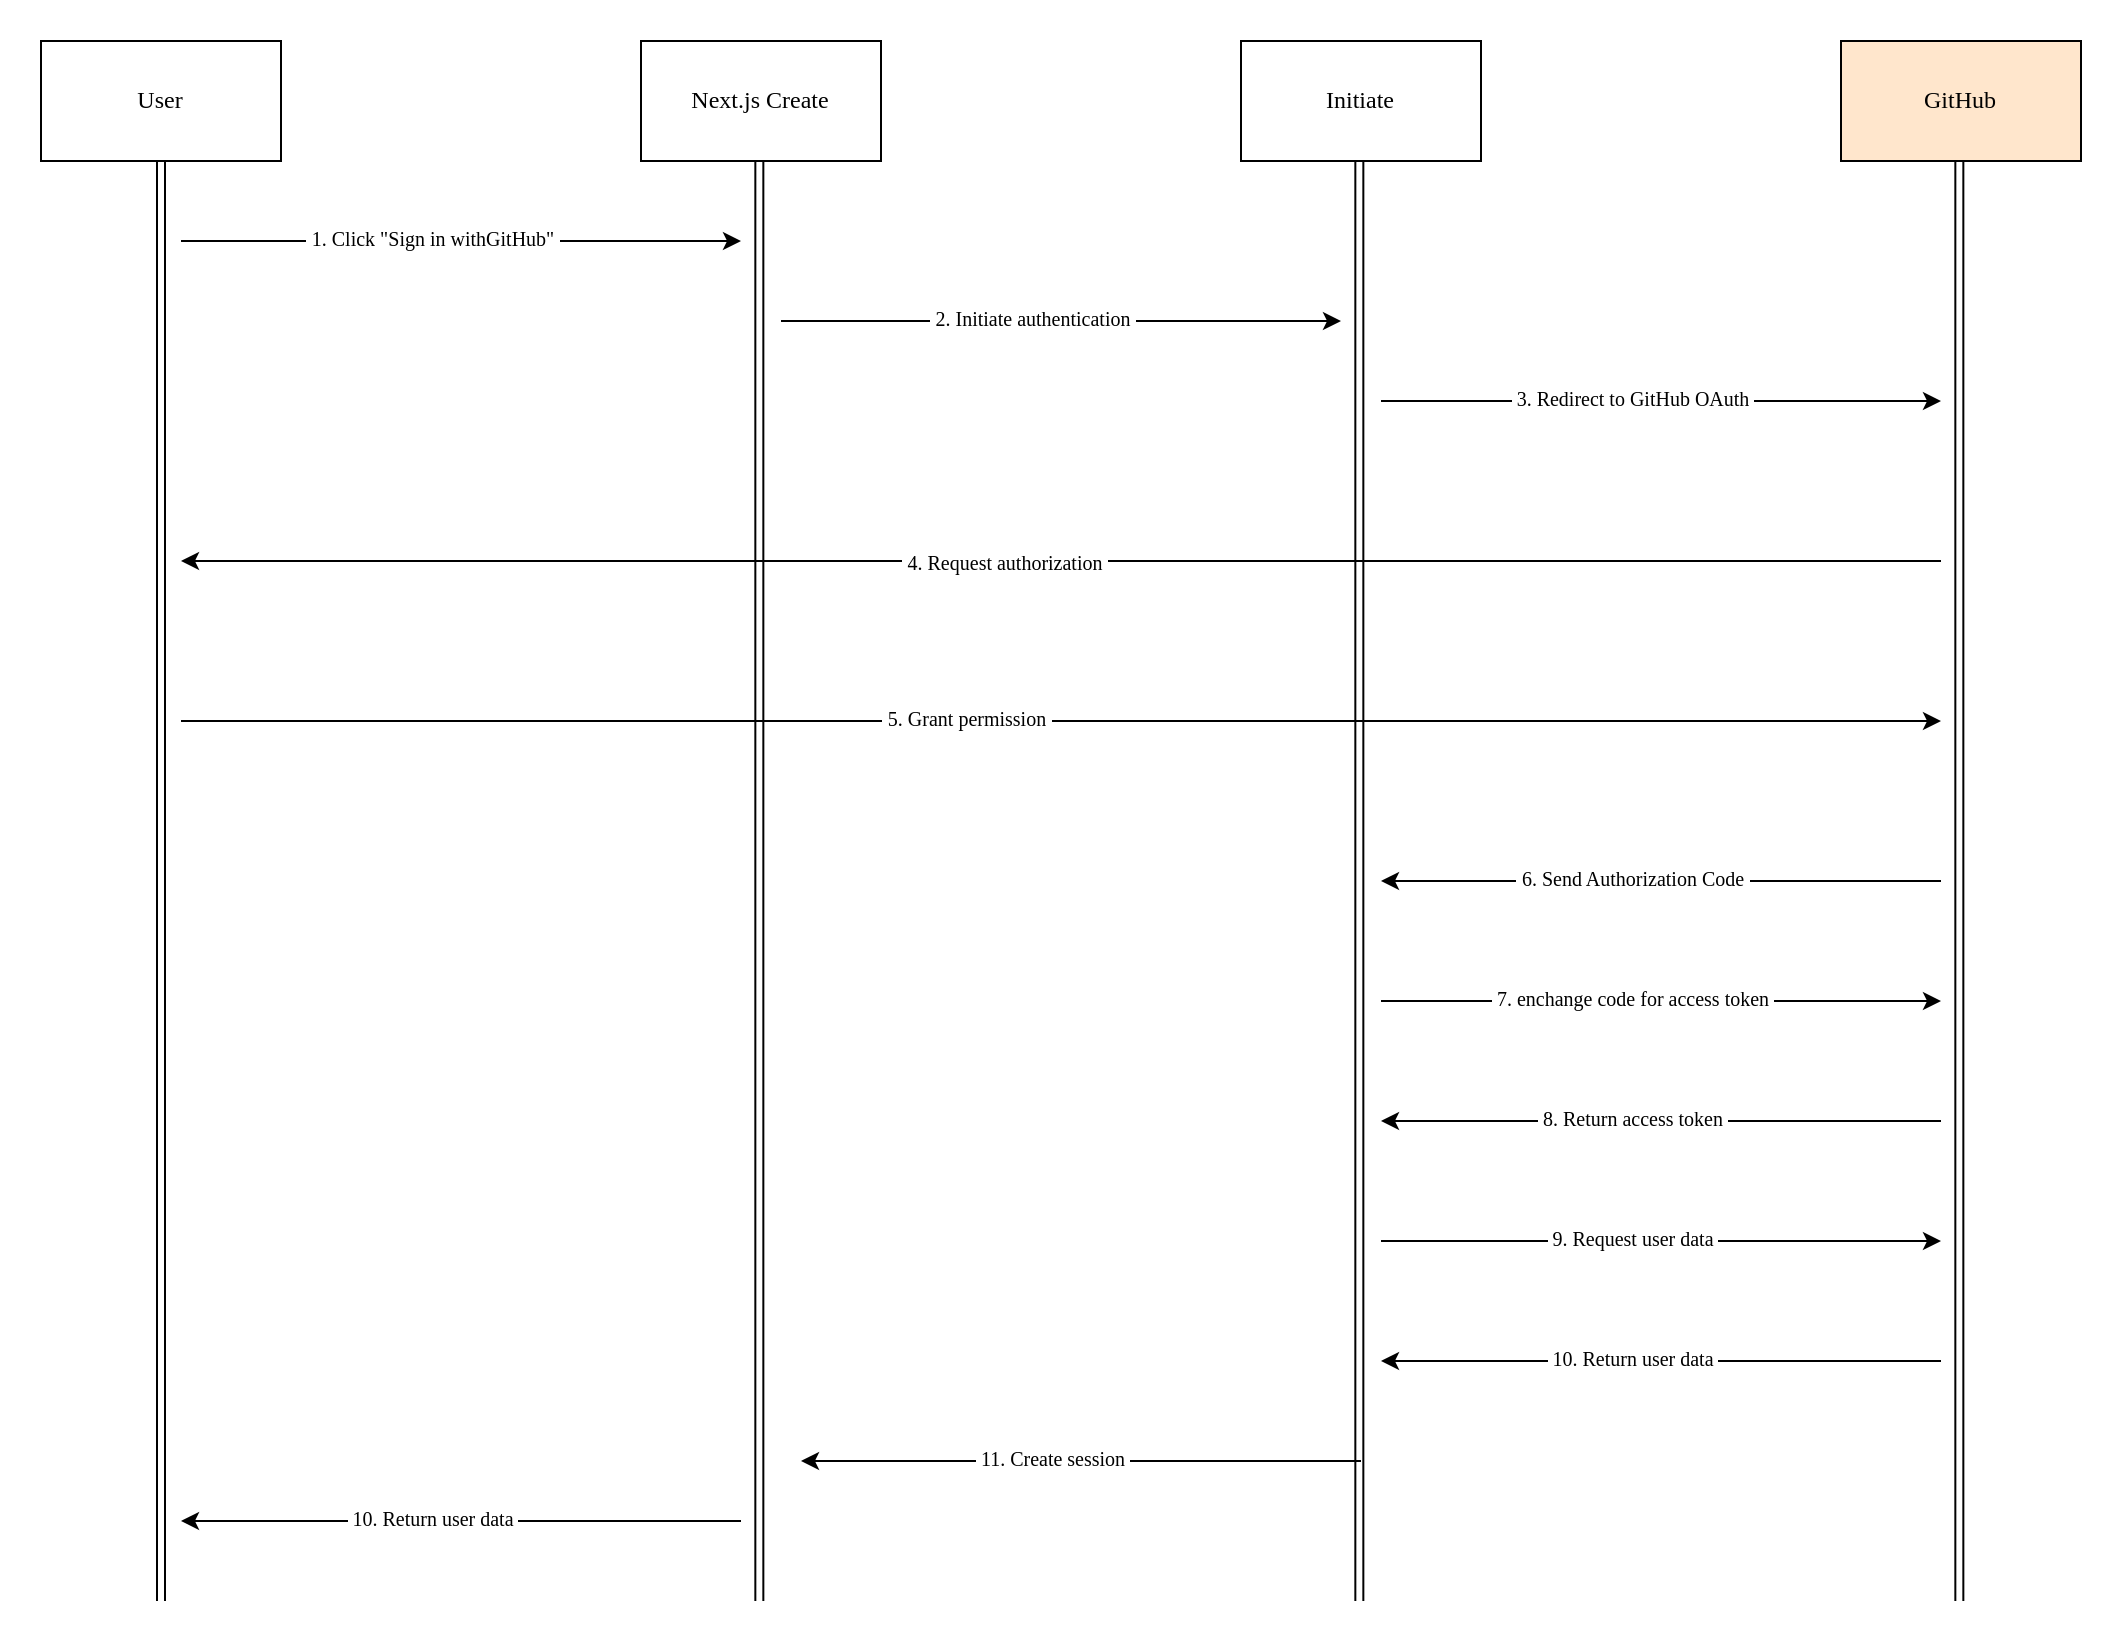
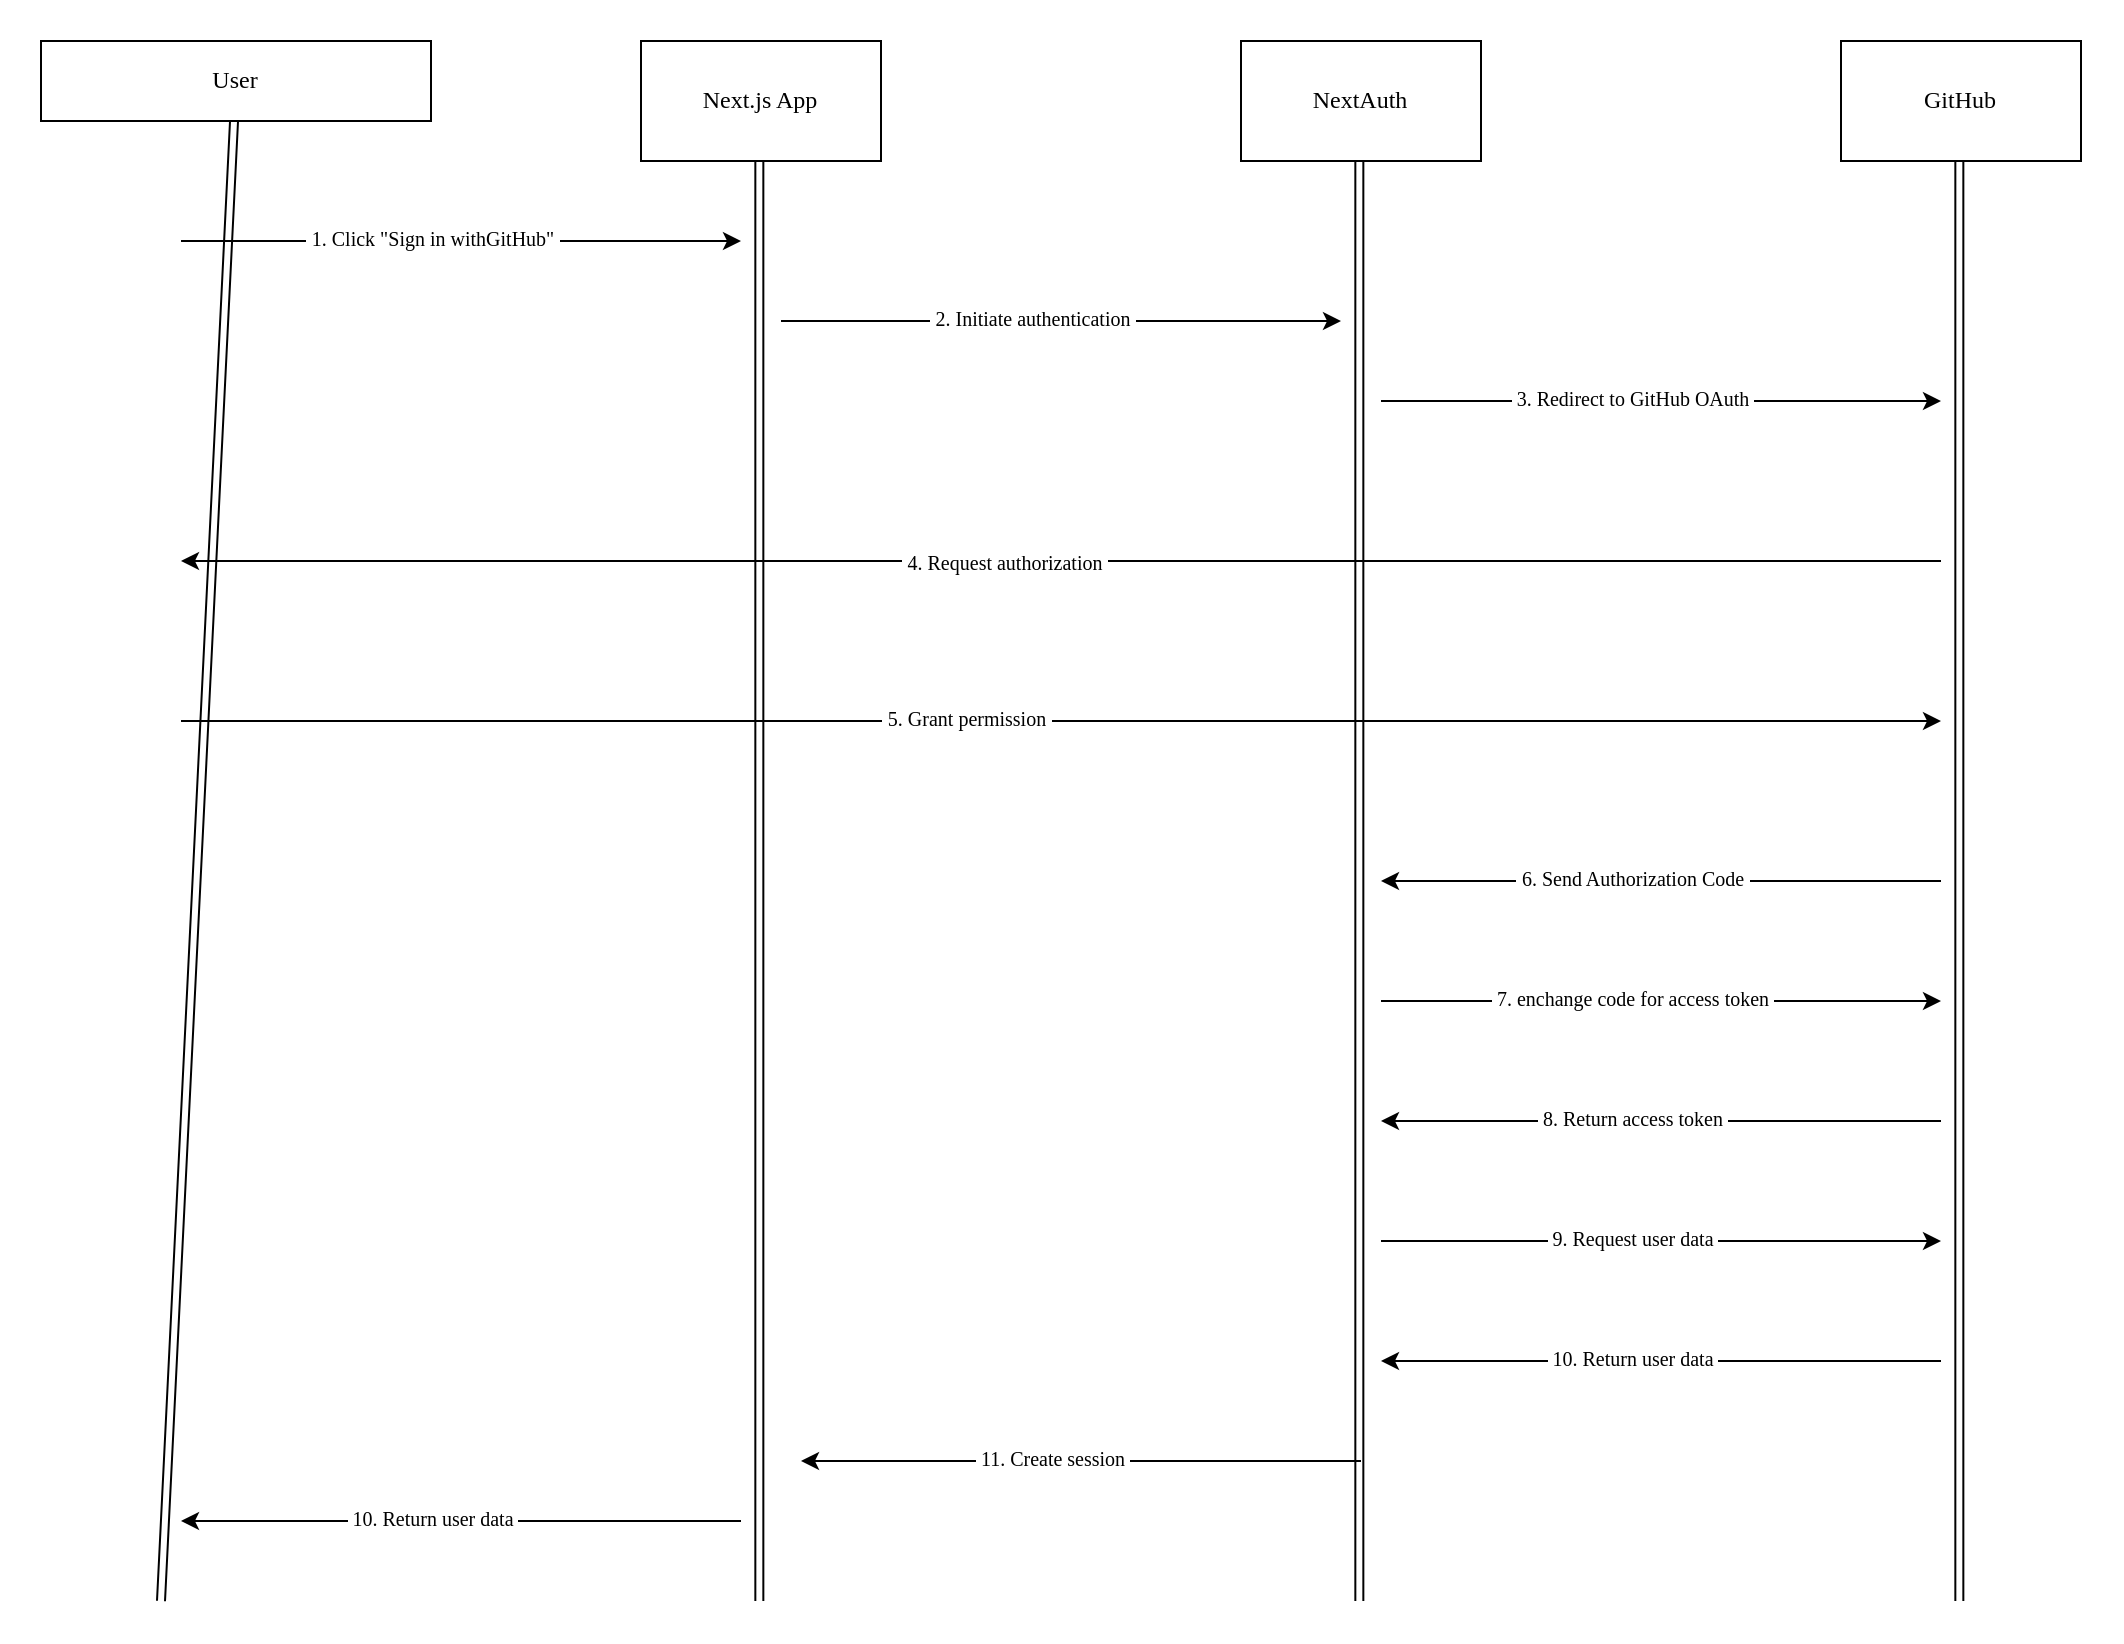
node "User": size 240x120 -> 390x80
node "Next.js Create": label "Next.js Create" -> "Next.js App"
node "Initiate": label "Initiate" -> "NextAuth"
node "GitHub": fillcolor #ffe6cc -> #ffffff
